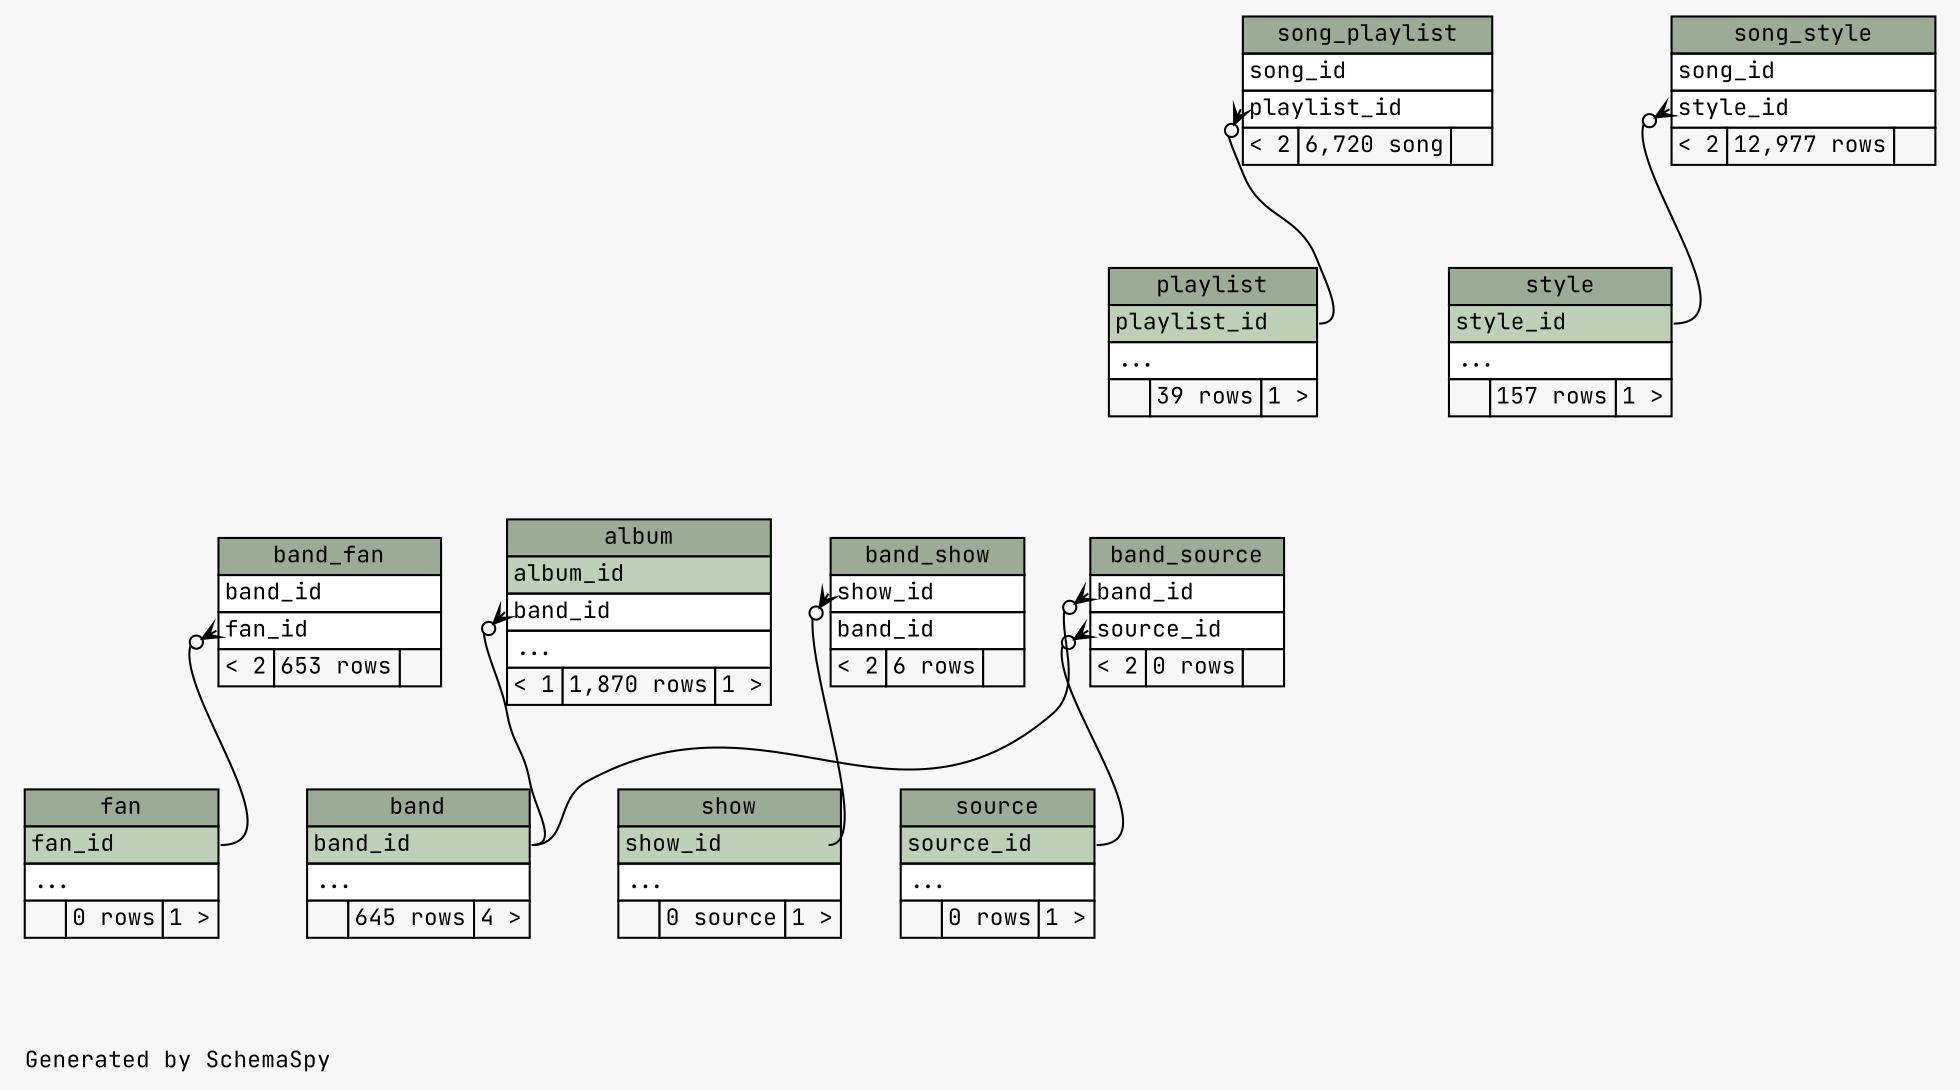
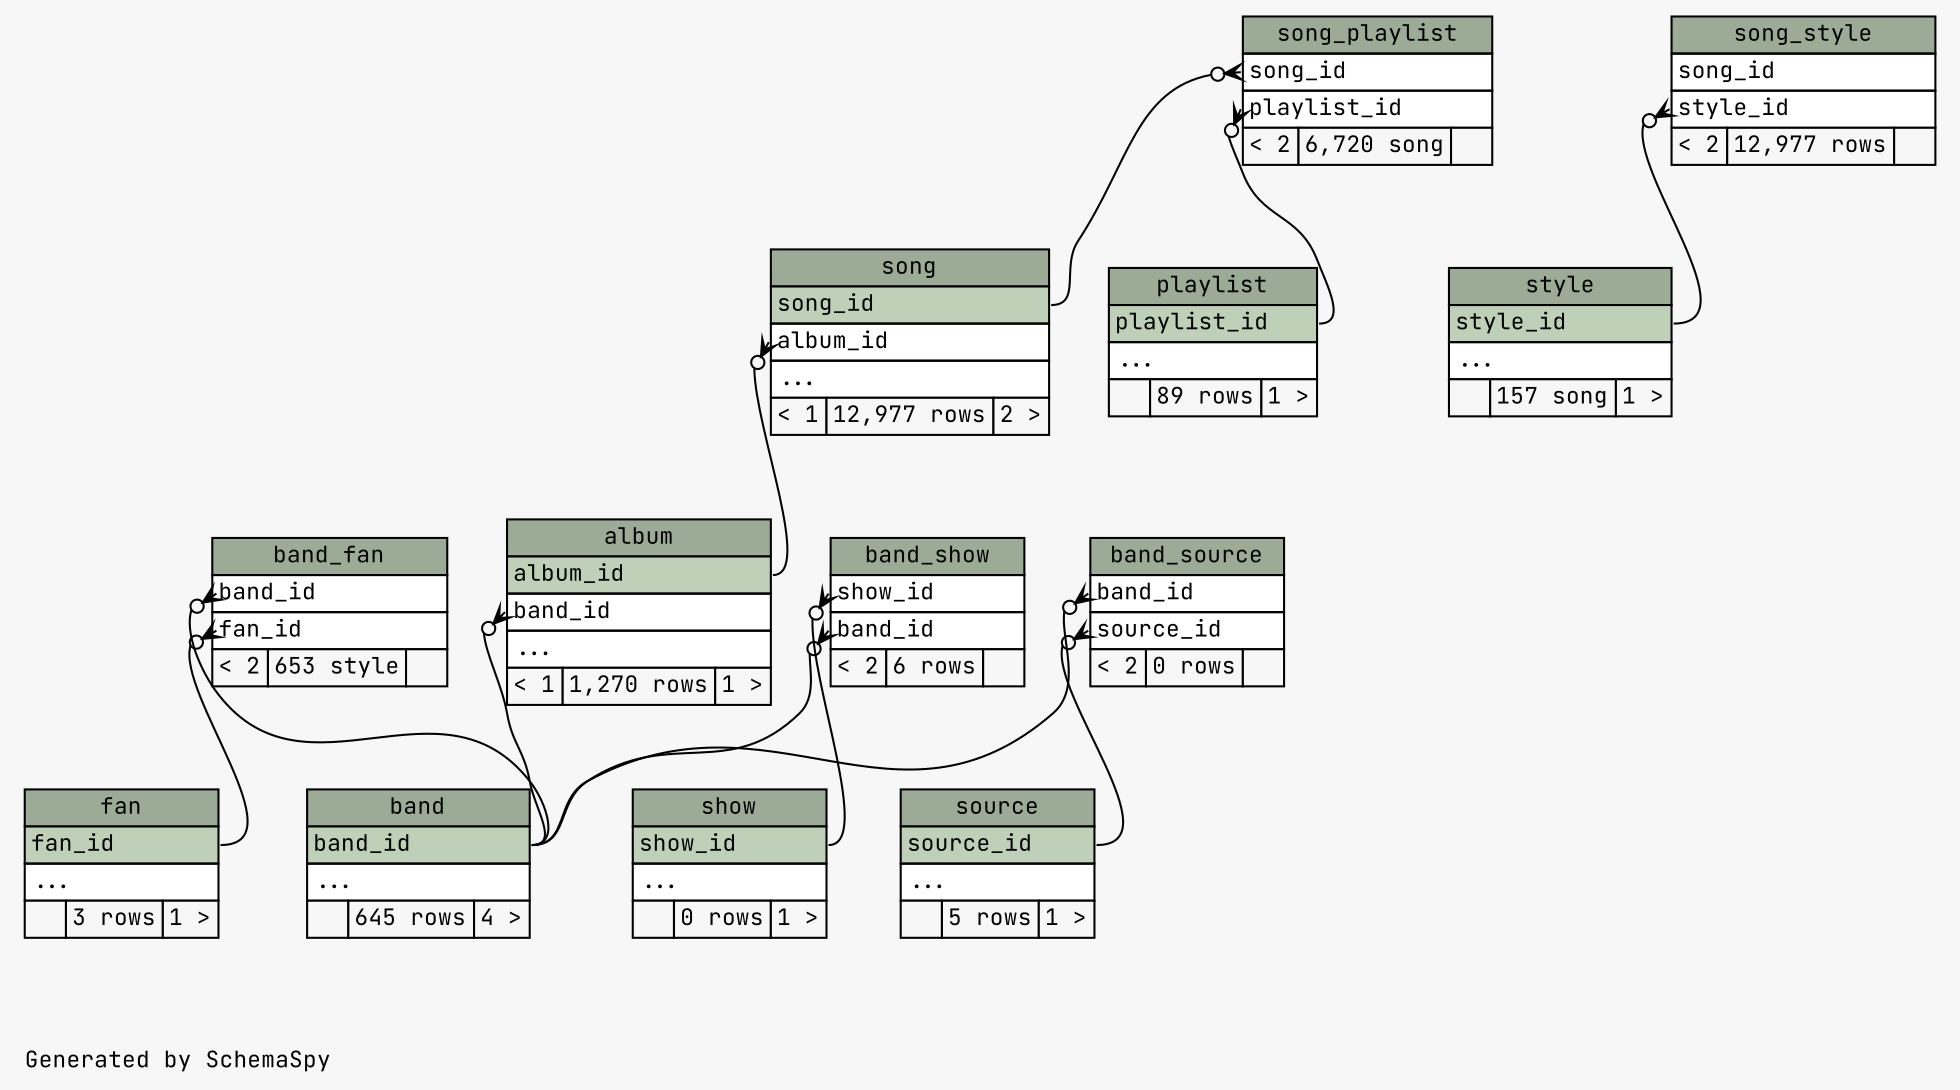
node "song": added
node "playlist": text "39 rows" -> "89 rows"
node "style": text "157 rows" -> "157 song"
node "band_fan": text "653 rows" -> "653 style"
node "album": text "1,870 rows" -> "1,270 rows"
edge "band" -> "band_show": added
edge "band" -> "band_fan": added
node "fan": text "0 rows" -> "3 rows"
node "show": text "0 source" -> "0 rows"
node "source": text "0 rows" -> "5 rows"
